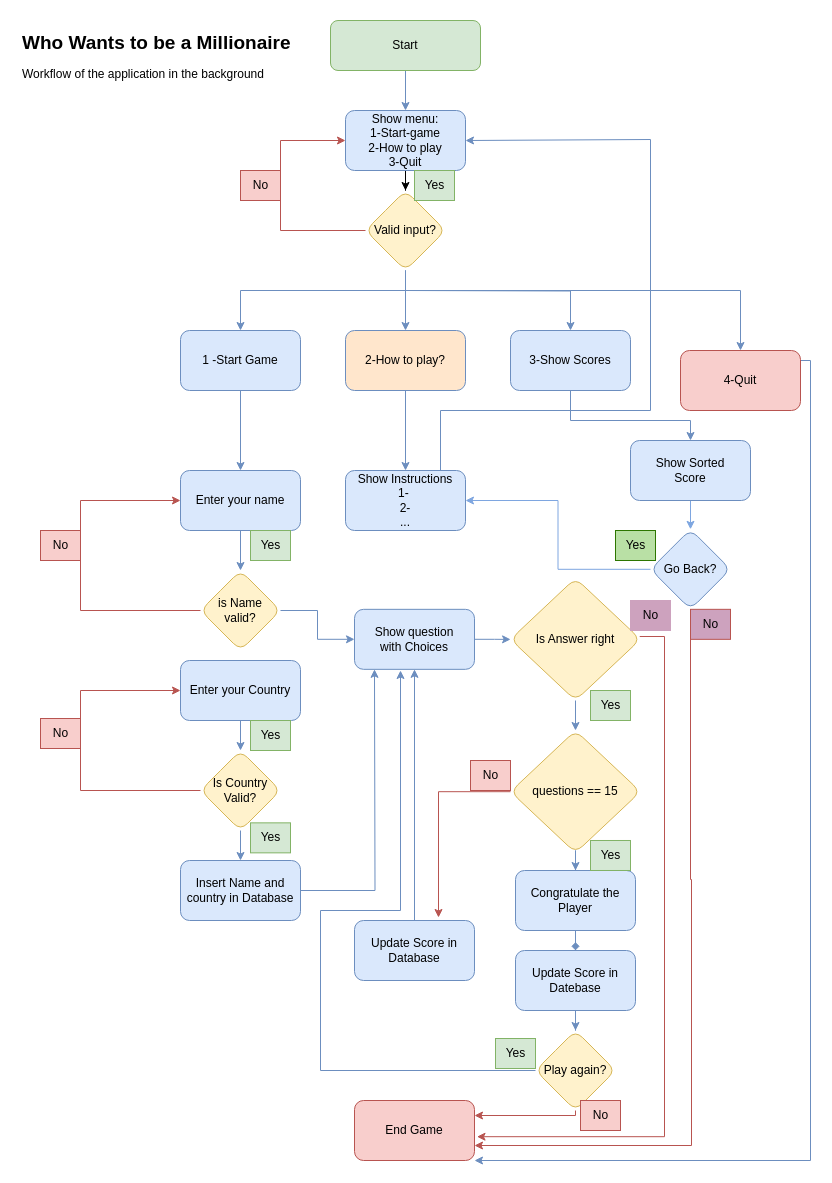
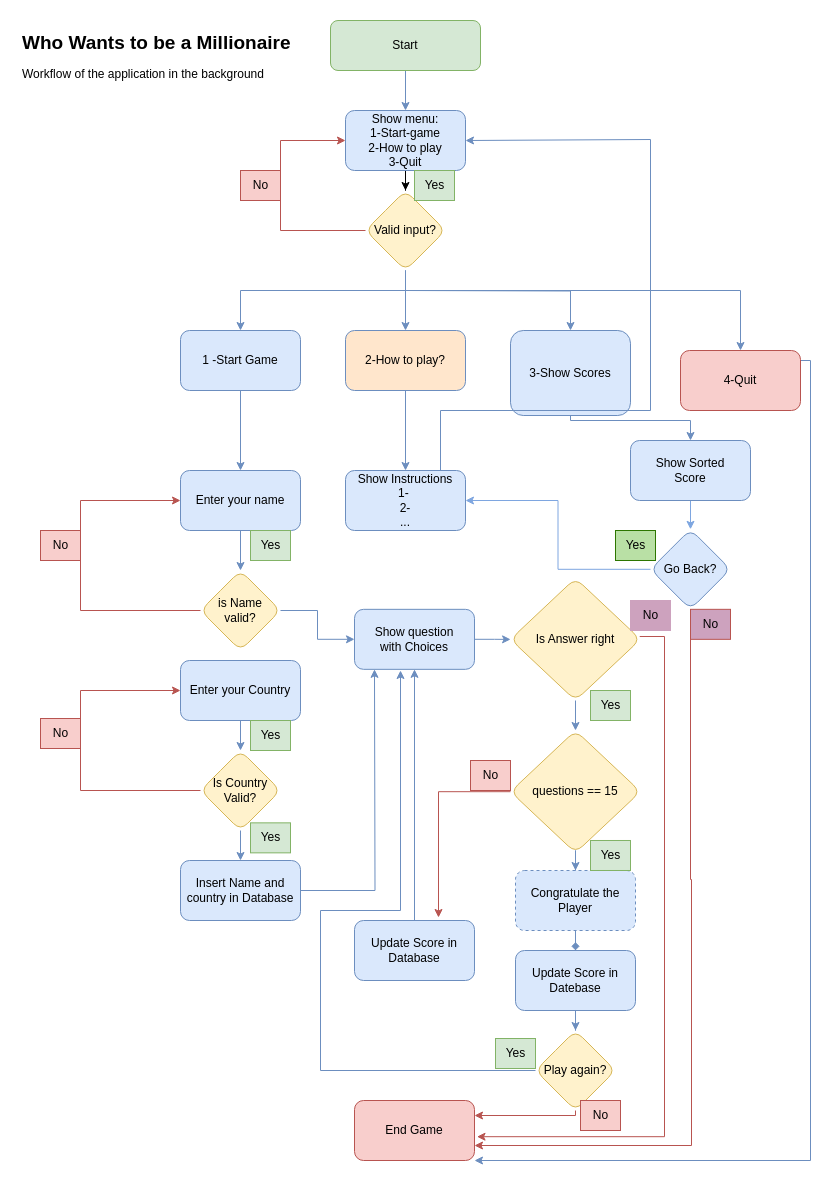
node "3-Show Scores": size 120x60 -> 120x85
node "Congratulate the Player": style solid -> dashed
